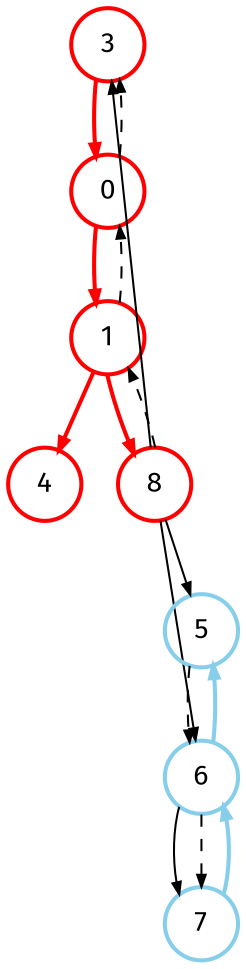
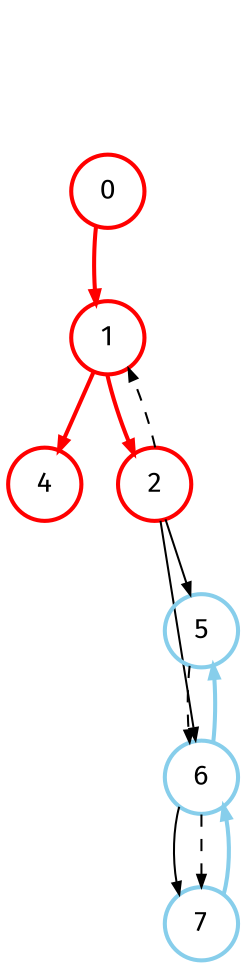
node "3": removed
edge "1" -> "0": removed
node "8": label "8" -> "2"
